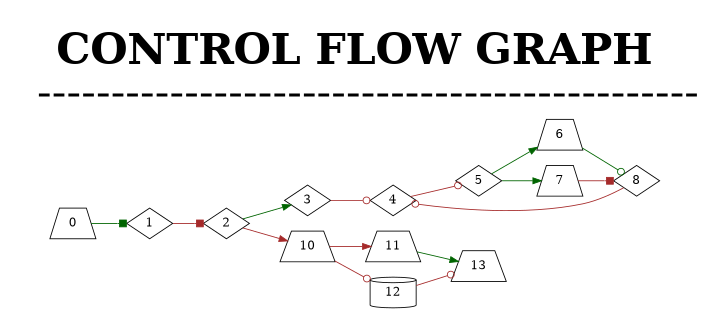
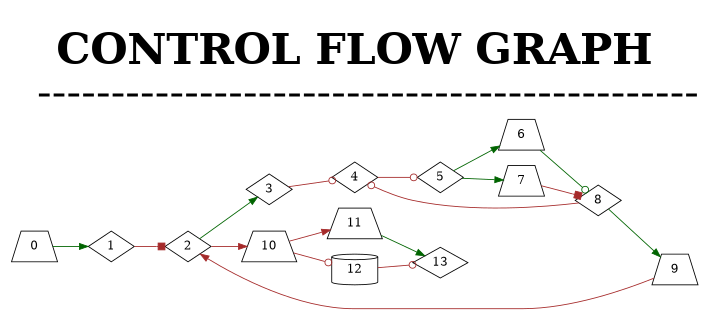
edge "0" -> "1": arrowhead box -> normal
node "13": shape trapezium -> diamond
node "9": added
